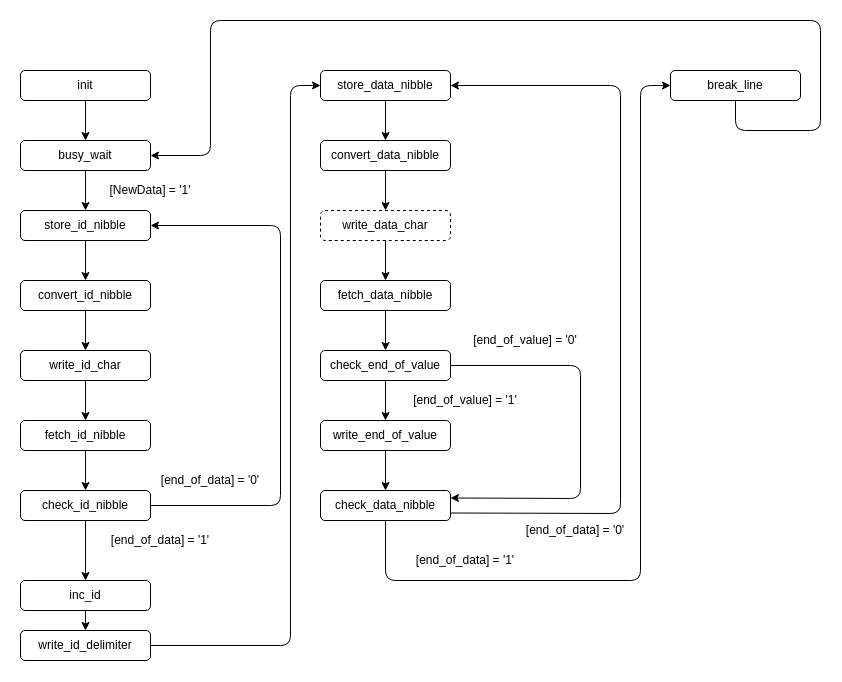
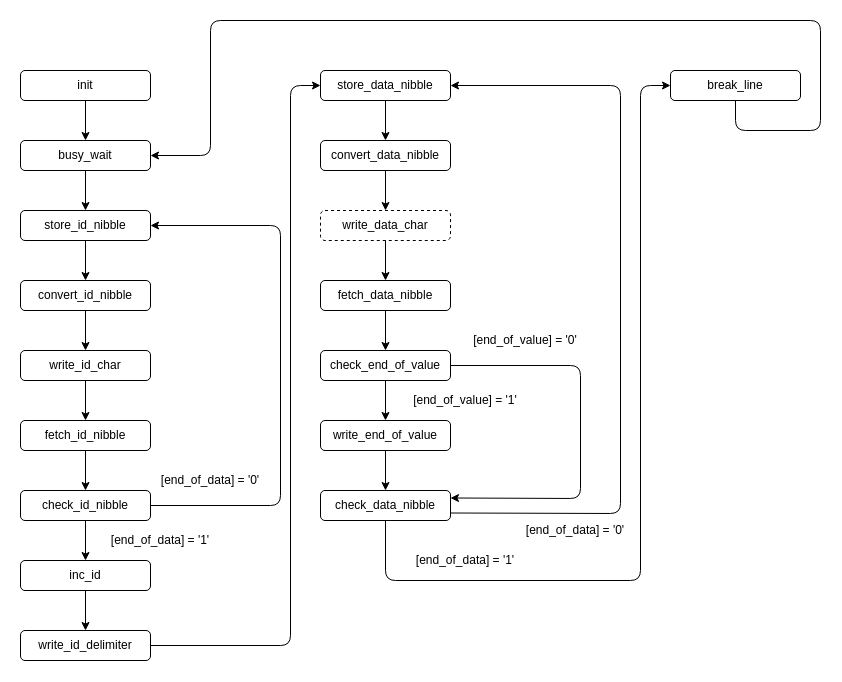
node "[NewData] = '1'": removed
node "inc_id": moved (86, 596) -> (86, 576)
